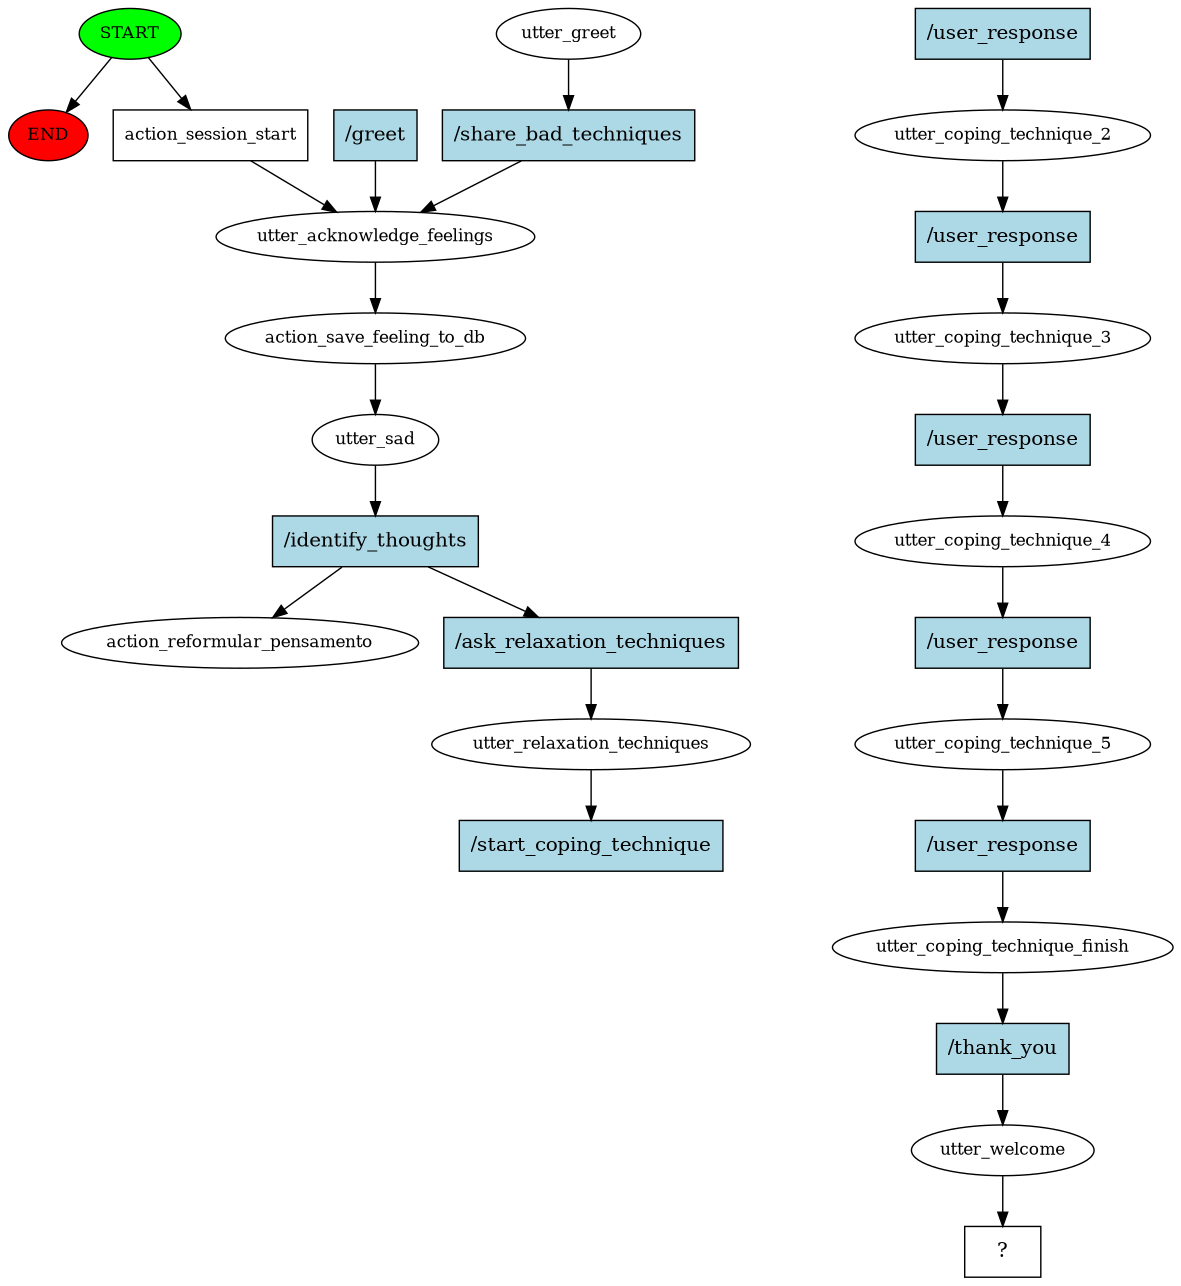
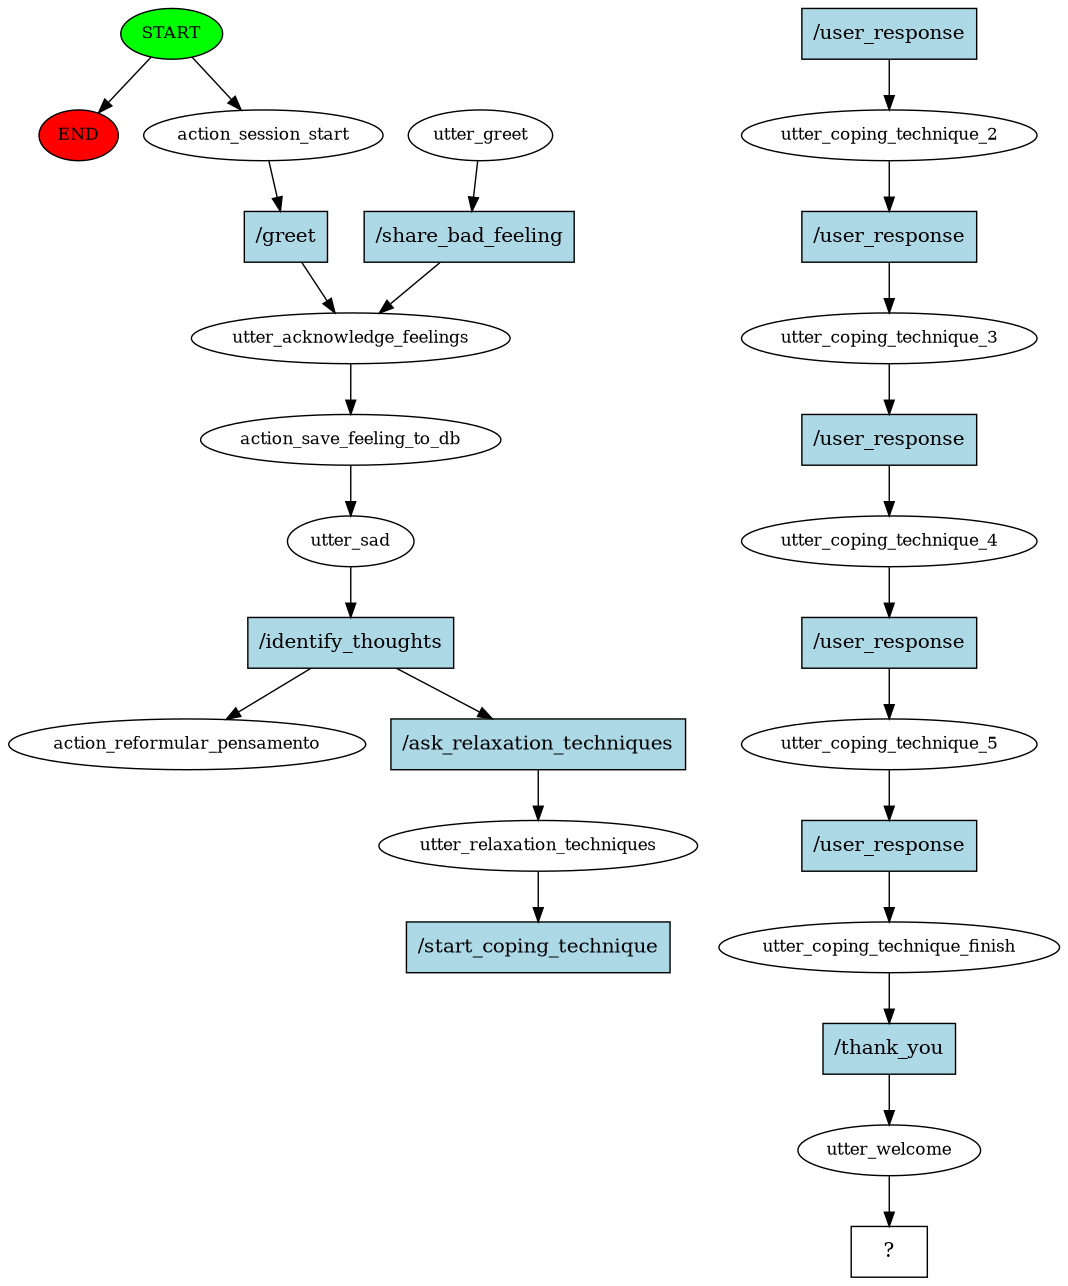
node "action_session_start": shape box -> ellipse
node "/share_bad_techniques": label "/share_bad_techniques" -> "/share_bad_feeling"
edge "action_session_start" -> "utter_acknowledge_feelings": now "action_session_start" -> "/greet"
